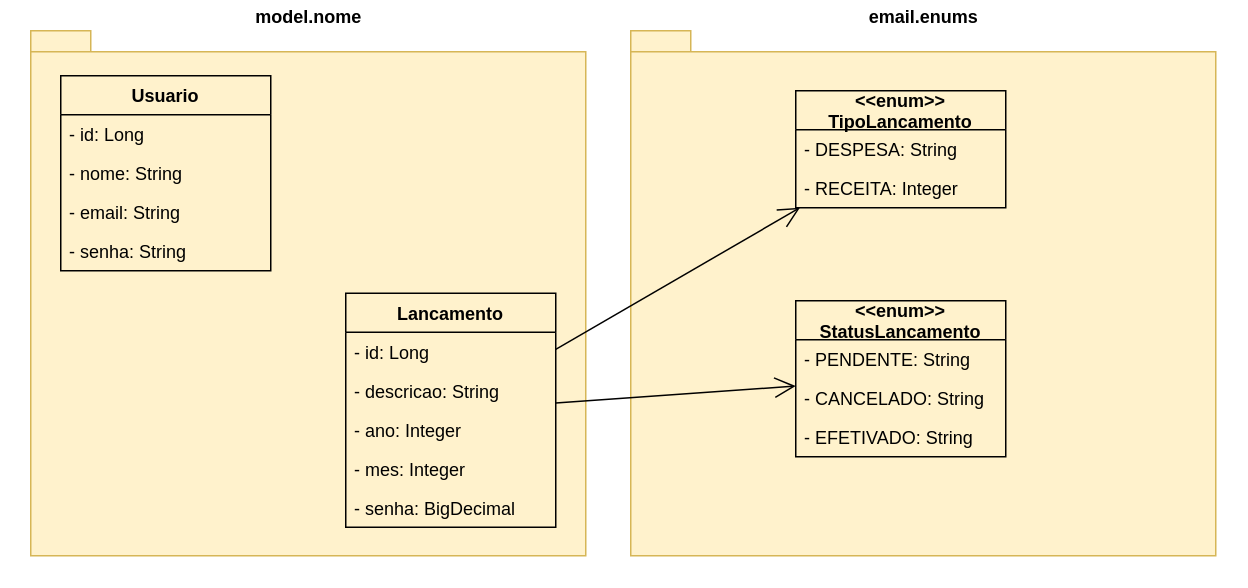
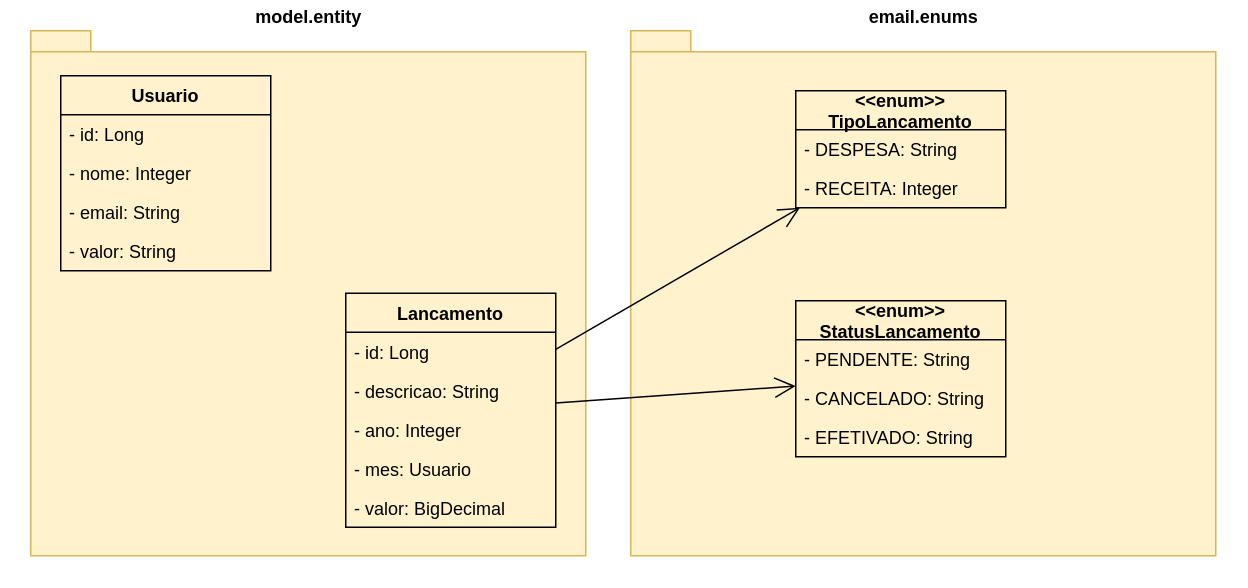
node "model.nome": label "model.nome" -> "model.entity"
node "- nome: String": label "- nome: String" -> "- nome: Integer"
node "- senha: String": label "- senha: String" -> "- valor: String"
node "- mes: Integer": label "- mes: Integer" -> "- mes: Usuario"
node "- senha: BigDecimal": label "- senha: BigDecimal" -> "- valor: BigDecimal"
